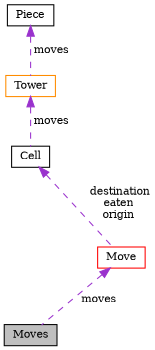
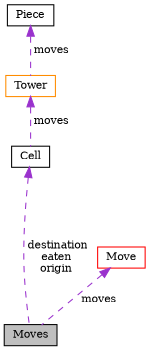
edge "Move" -> "Cell": now "Moves" -> "Cell"
